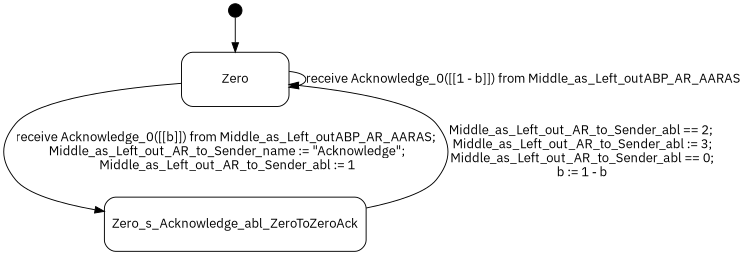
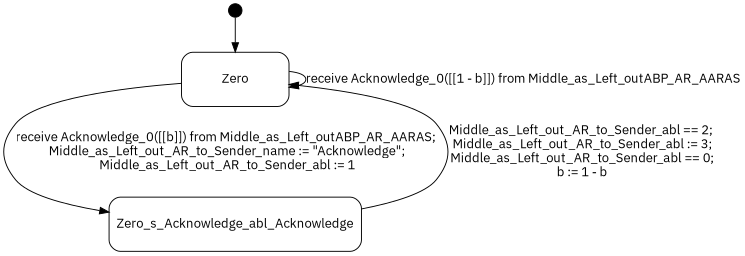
node "Zero_s_Acknowledge_abl_ZeroToZeroAck": label "Zero_s_Acknowledge_abl_ZeroToZeroAck" -> "Zero_s_Acknowledge_abl_Acknowledge"
